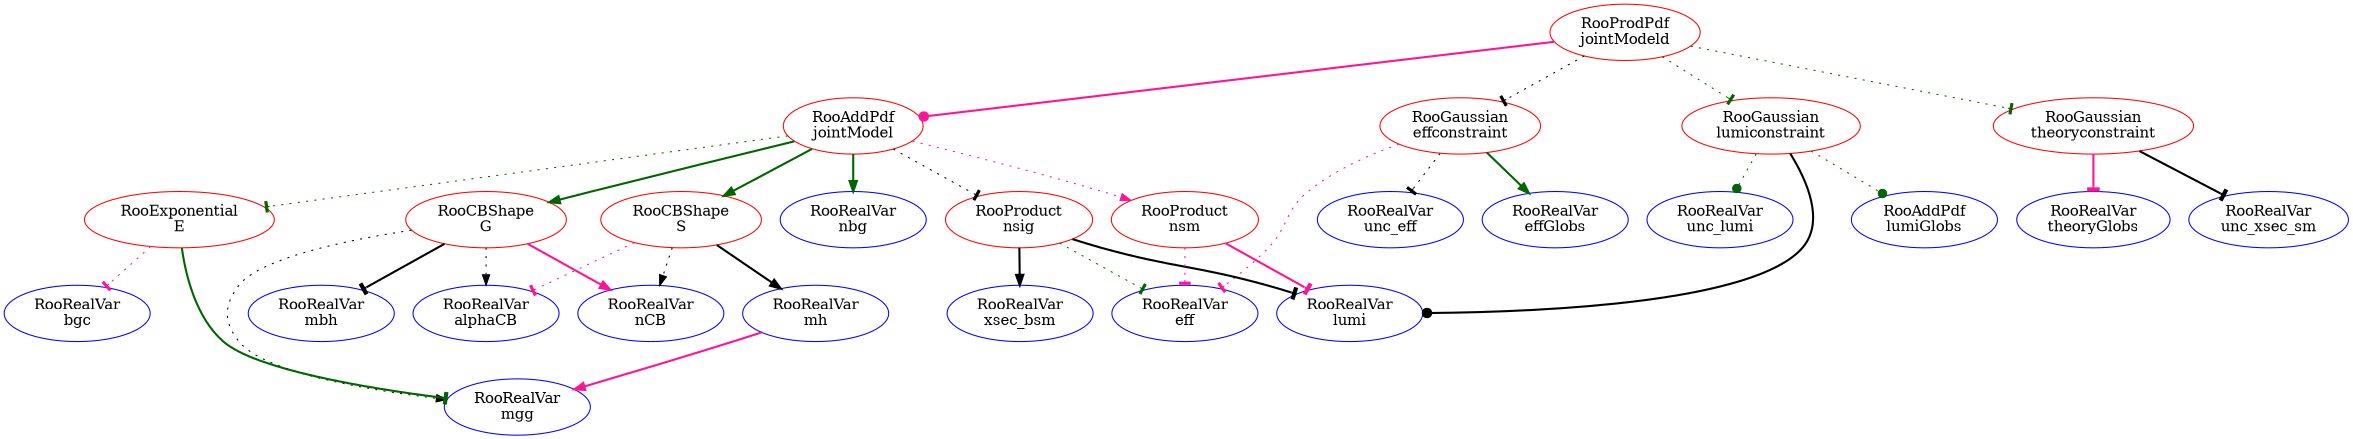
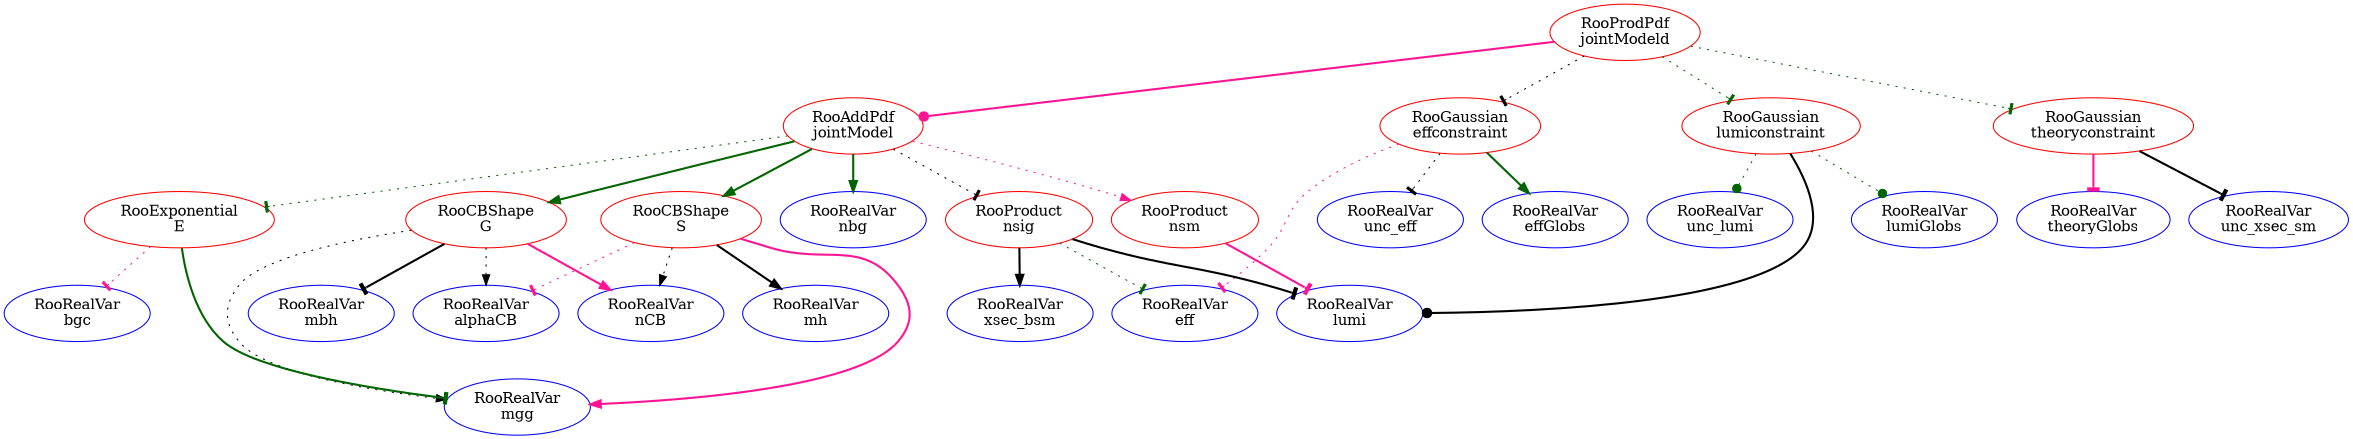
node "RooAddPdf lumiGlobs": label "RooAddPdf lumiGlobs" -> "RooRealVar lumiGlobs"
edge "RooProduct nsm" -> "RooRealVar eff": removed
edge "RooRealVar mh" -> "RooRealVar mgg": now "RooCBShape S" -> "RooRealVar mgg"
